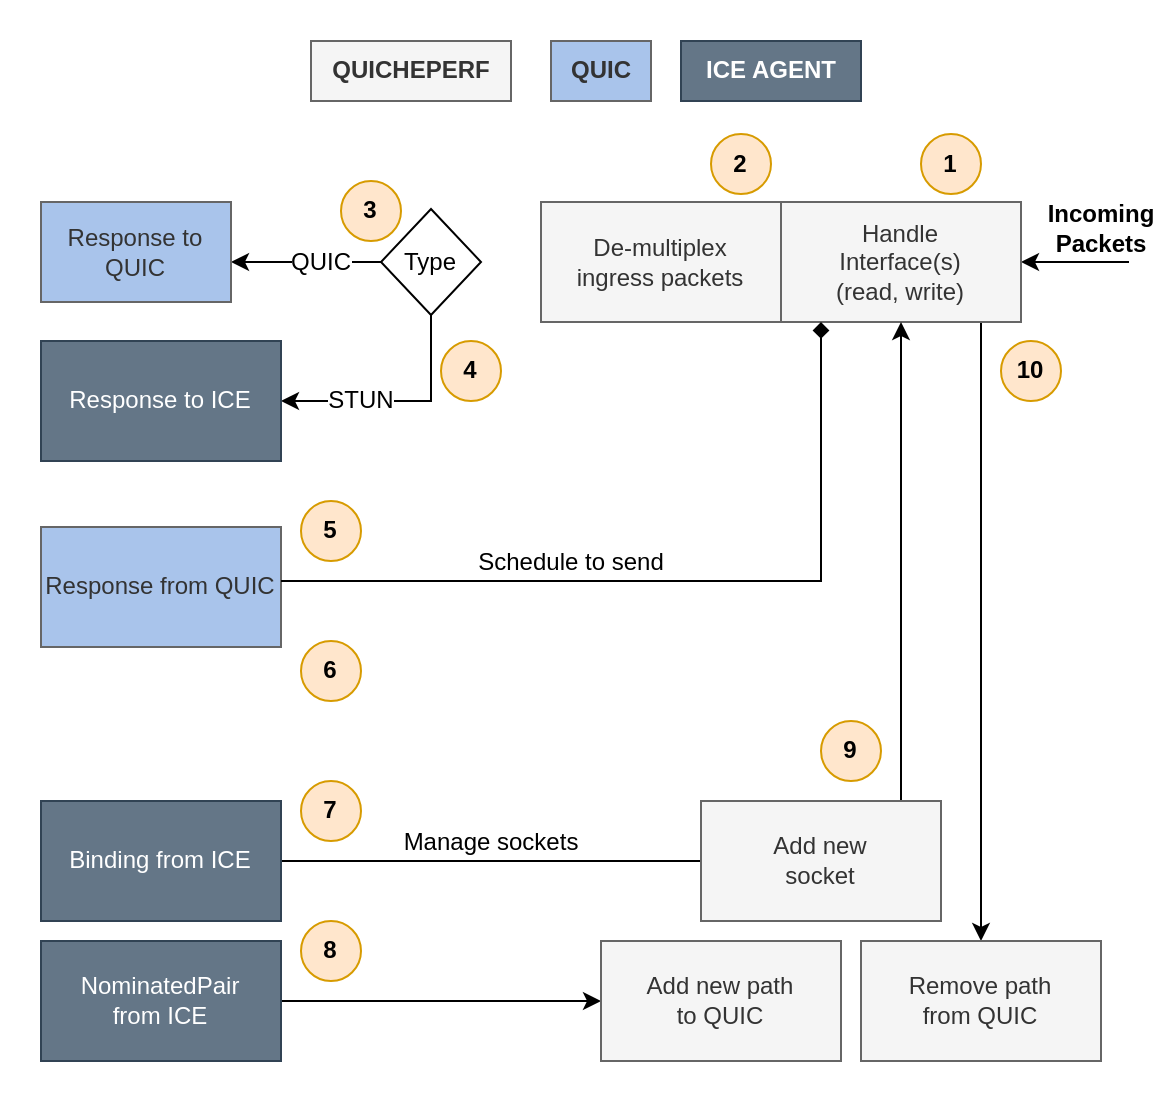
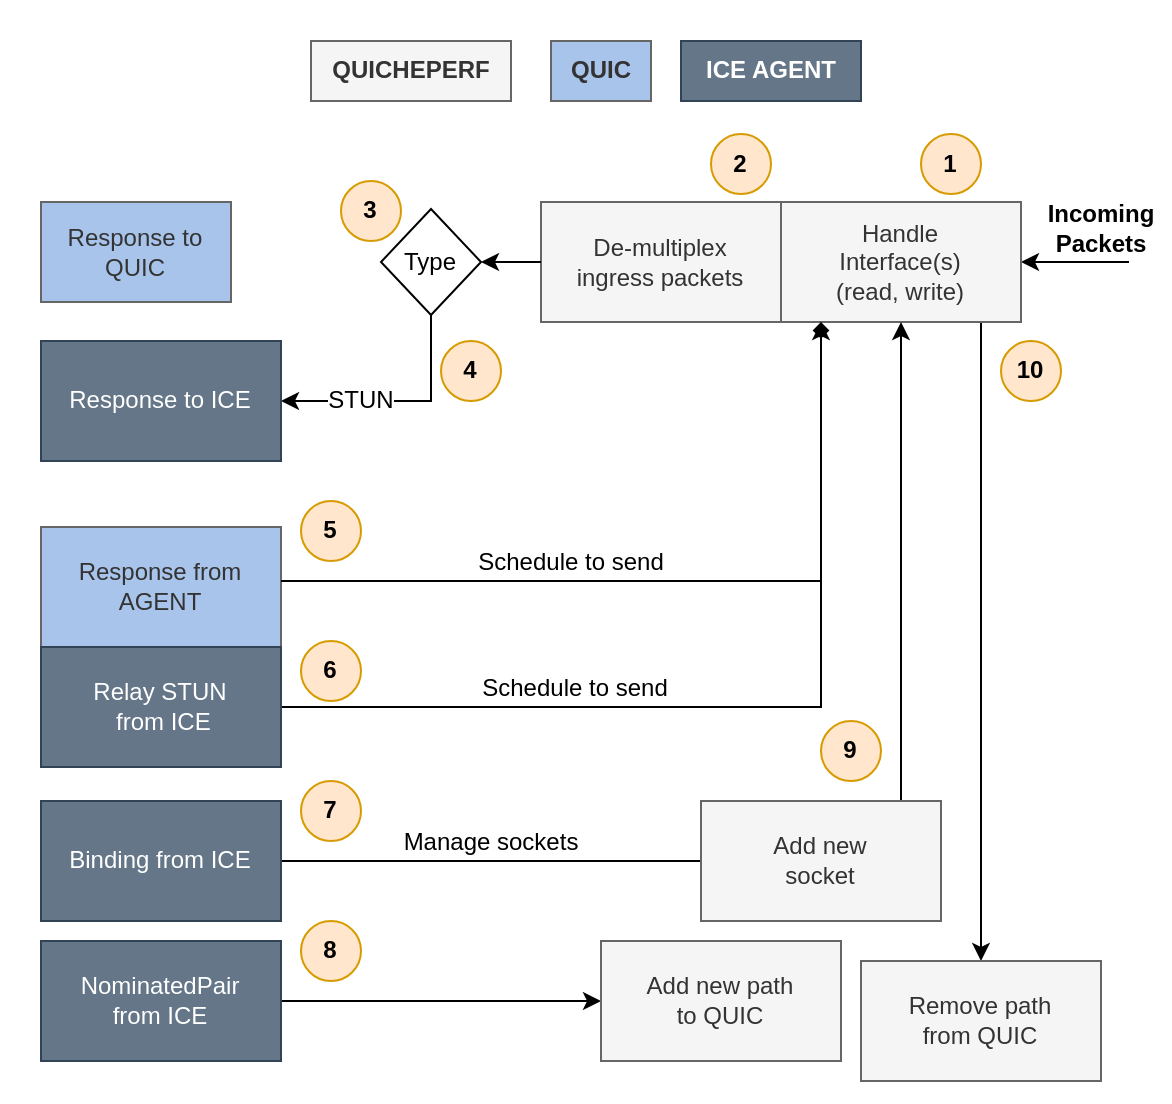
edge "Type" -> "Response to QUIC": removed, label "QUIC"
edge "De-multiplex ingress packets" -> "Type": added
node "Response from QUIC": label "Response from QUIC" -> "Response from AGENT"
node "Relay STUN from ICE": added
edge "Relay STUN from ICE" -> "Handle Interface(s) (read, write)": added, label "Schedule to send"
node "Remove path from QUIC": moved (981, 1001) -> (981, 1021)
